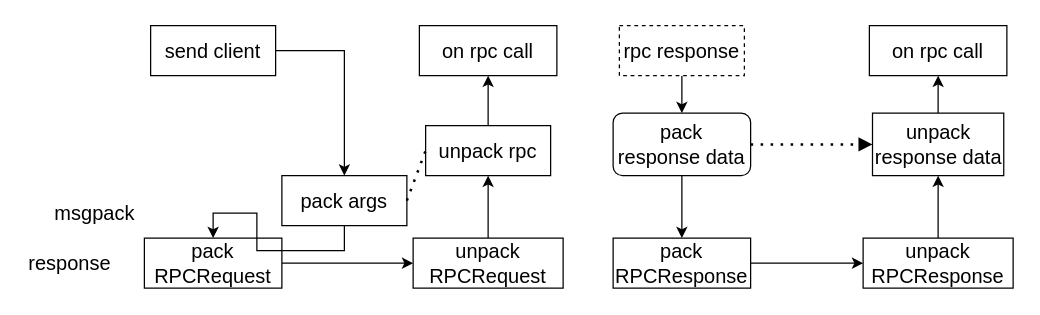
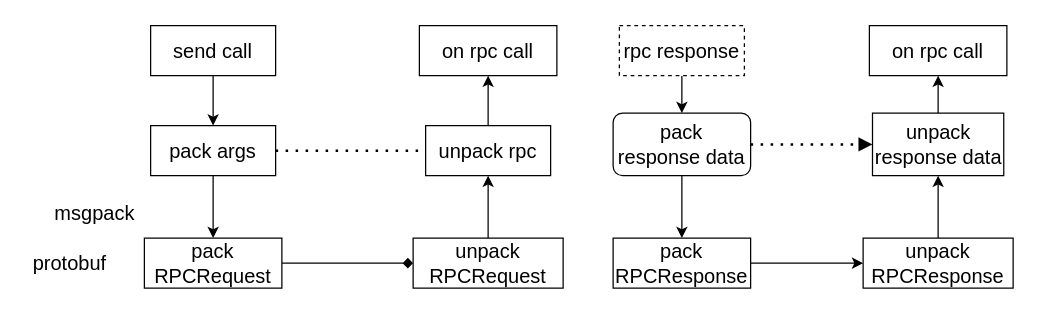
node "send client": label "send client" -> "send call"
node "pack args": moved (344, 201) -> (213, 151)
node "response": label "response" -> "protobuf"
edge "pack RPCRequest" -> "unpack RPCRequest": arrowhead classic -> diamond
